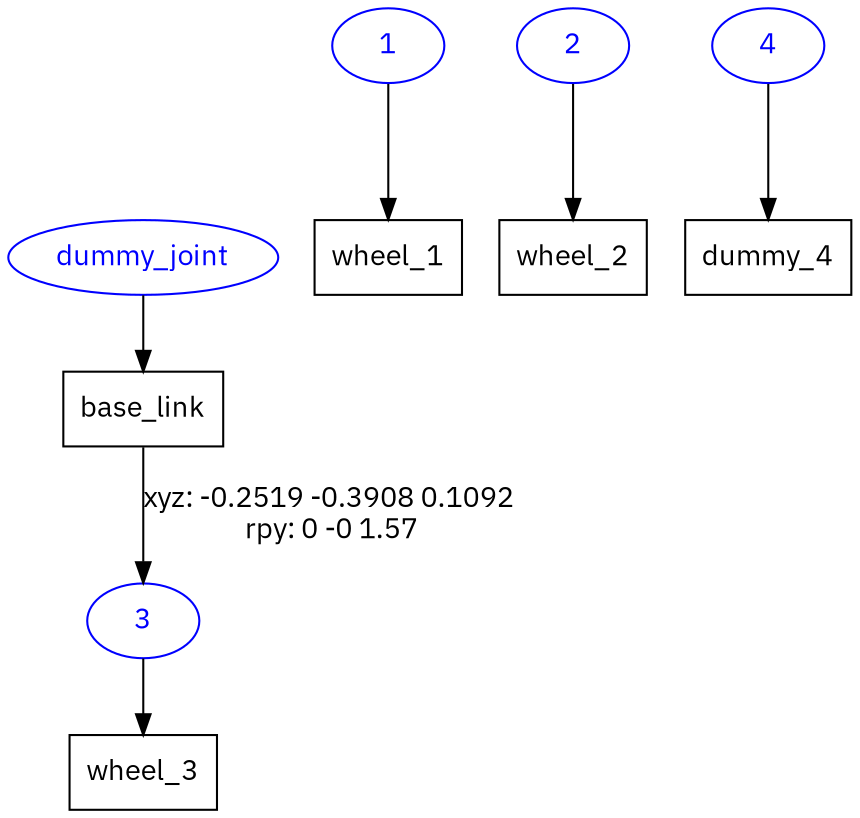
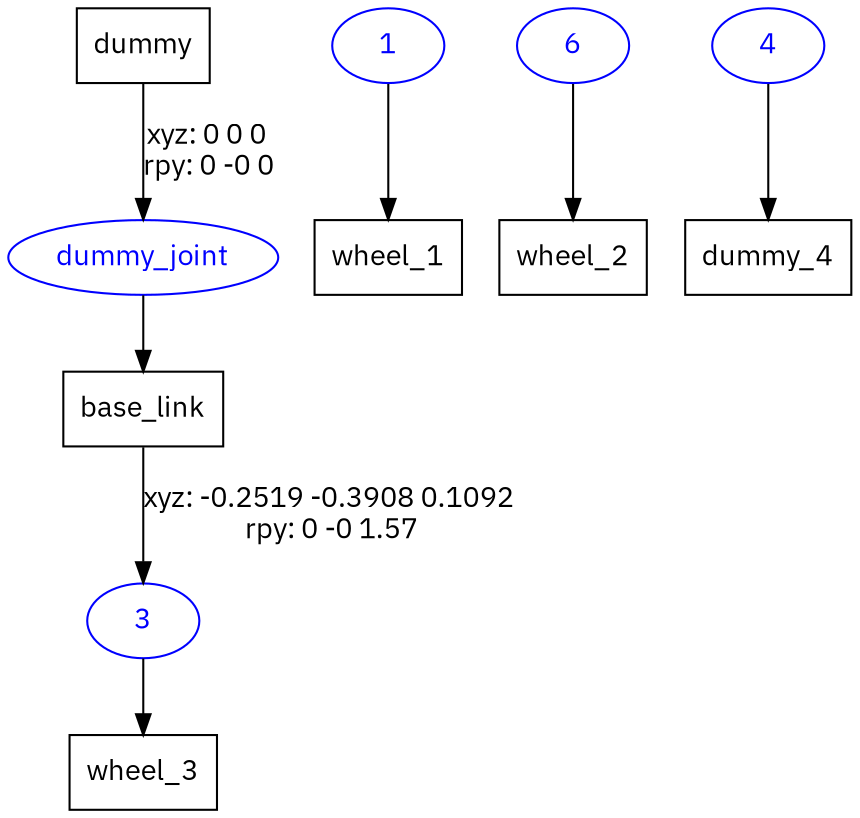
node "dummy": added
node "2": label "2" -> "6"
